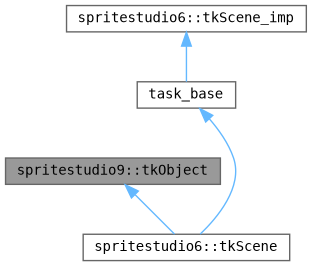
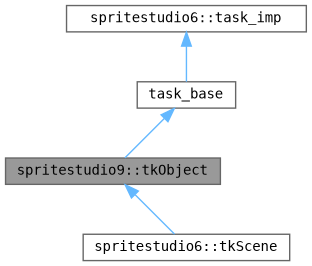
node "spritestudio6::tkScene_imp": label "spritestudio6::tkScene_imp" -> "spritestudio6::task_imp"
edge "spritestudio6::tkScene" -> "task_base": now "spritestudio9::tkObject" -> "task_base"
